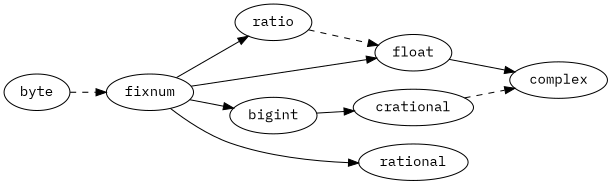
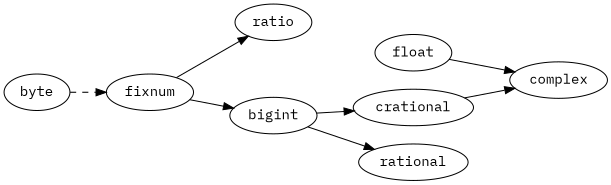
edge "ratio" -> "float": removed
edge "fixnum" -> "float": removed
edge "crational" -> "complex": style dashed -> solid
edge "fixnum" -> "rational": now "bigint" -> "rational"
